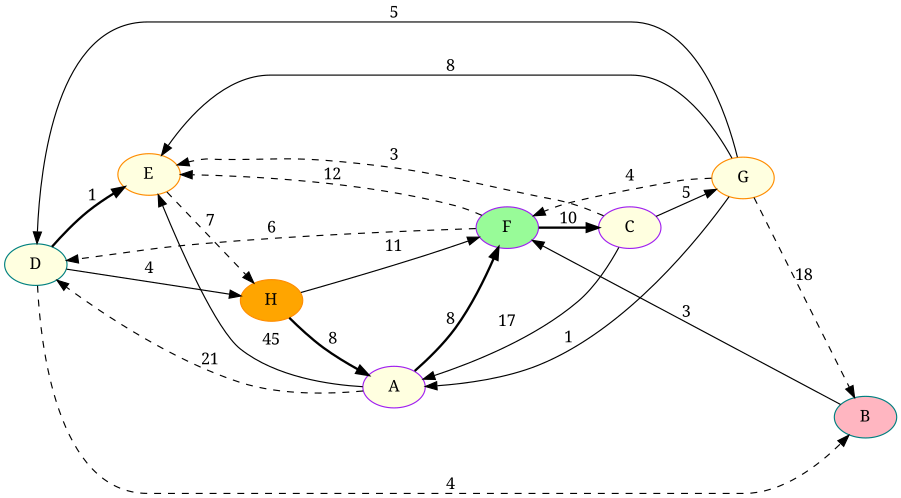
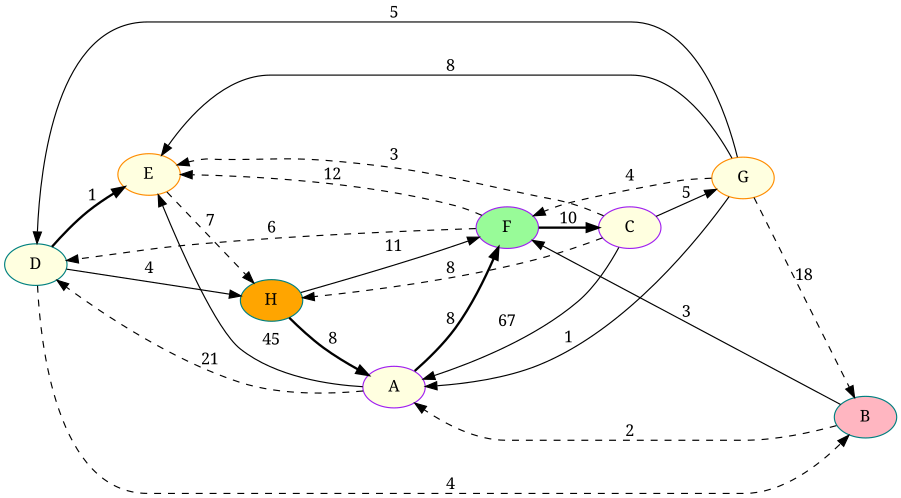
edge "C" -> "H": added, label "8"
node "H": color darkorange -> teal
edge "C" -> "A": label "17" -> "67"
edge "B" -> "A": added, label "2"
